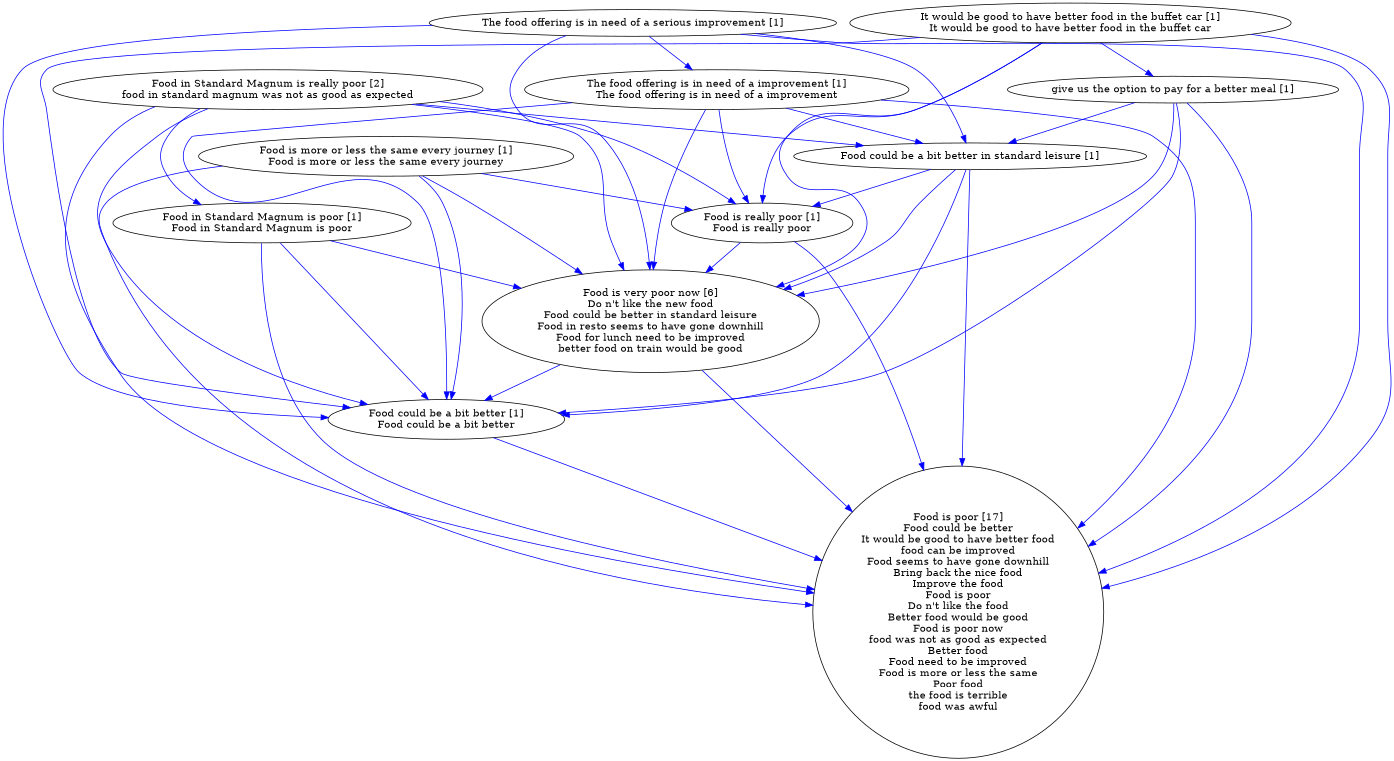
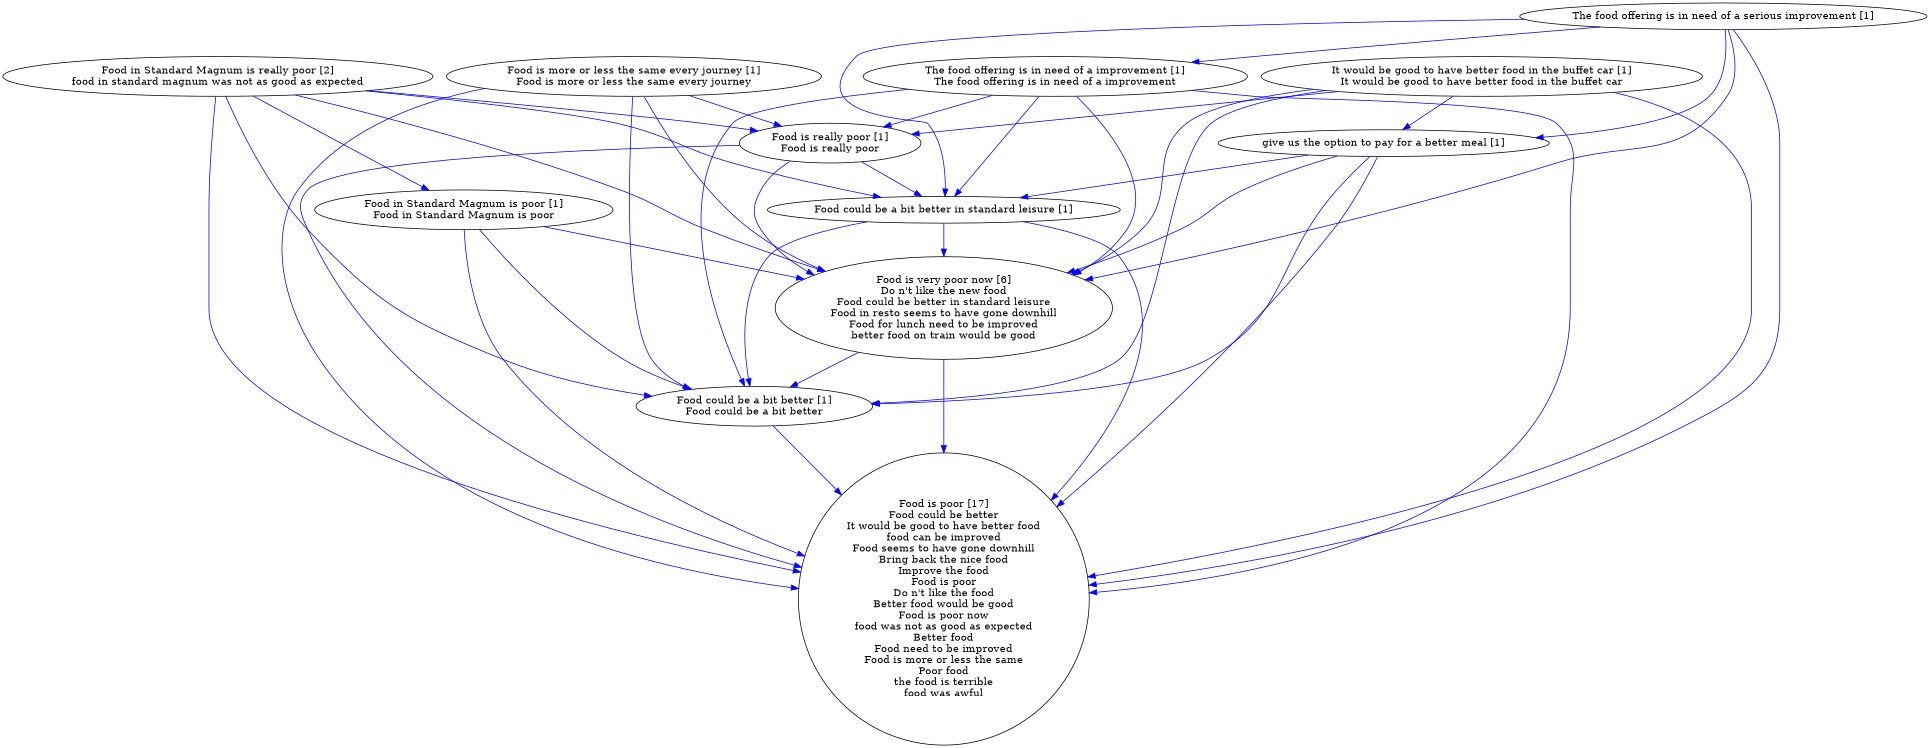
edge "The food offering is in need of a serious improvement [1]" -> "Food could be a bit better [1] Food could be a bit better": now "The food offering is in need of a serious improvement [1]" -> "give us the option to pay for a better meal [1]"
edge "Food could be a bit better in standard leisure [1]" -> "Food is really poor [1] Food is really poor": reversed
